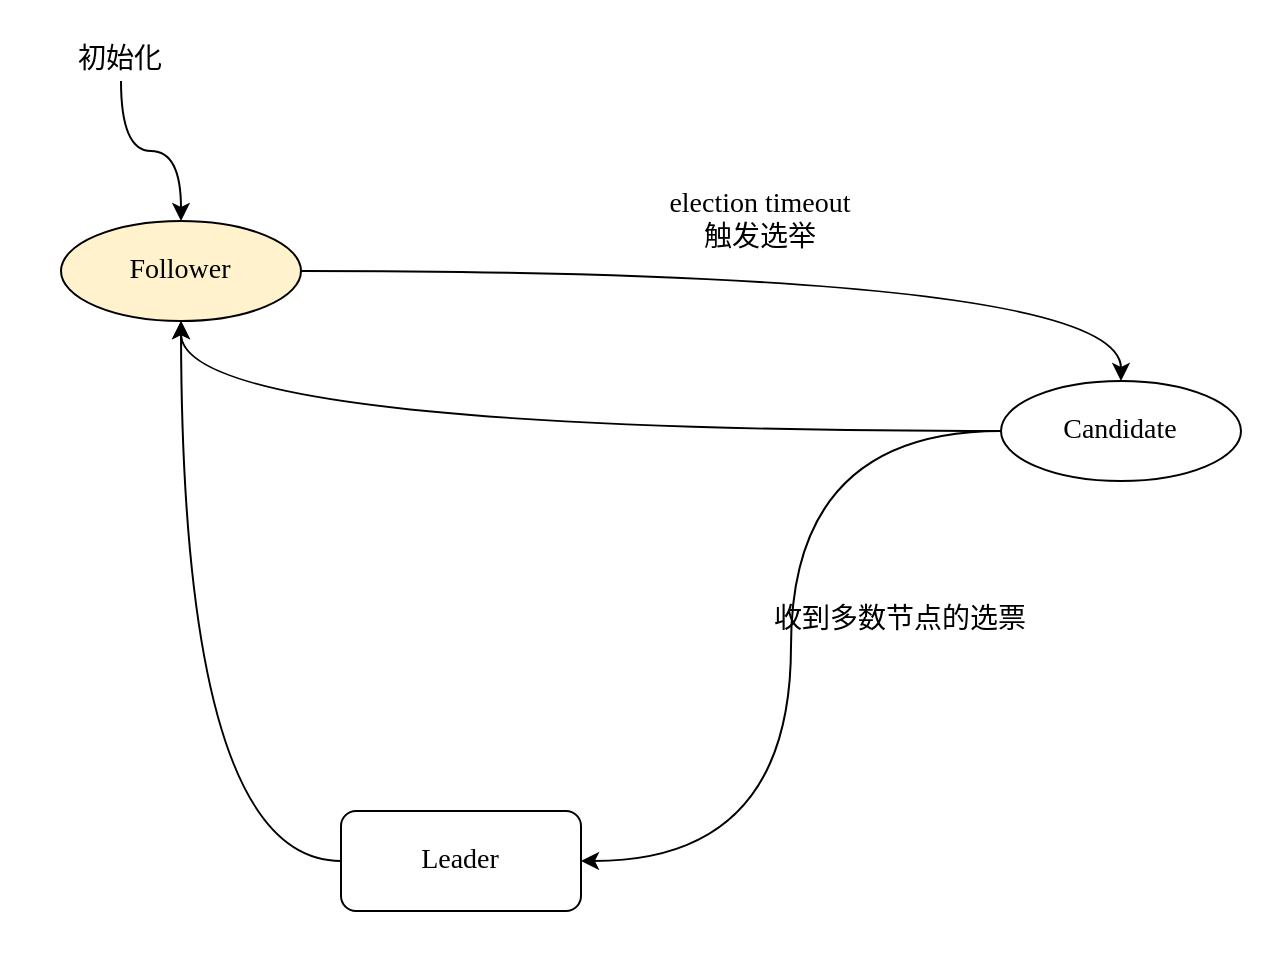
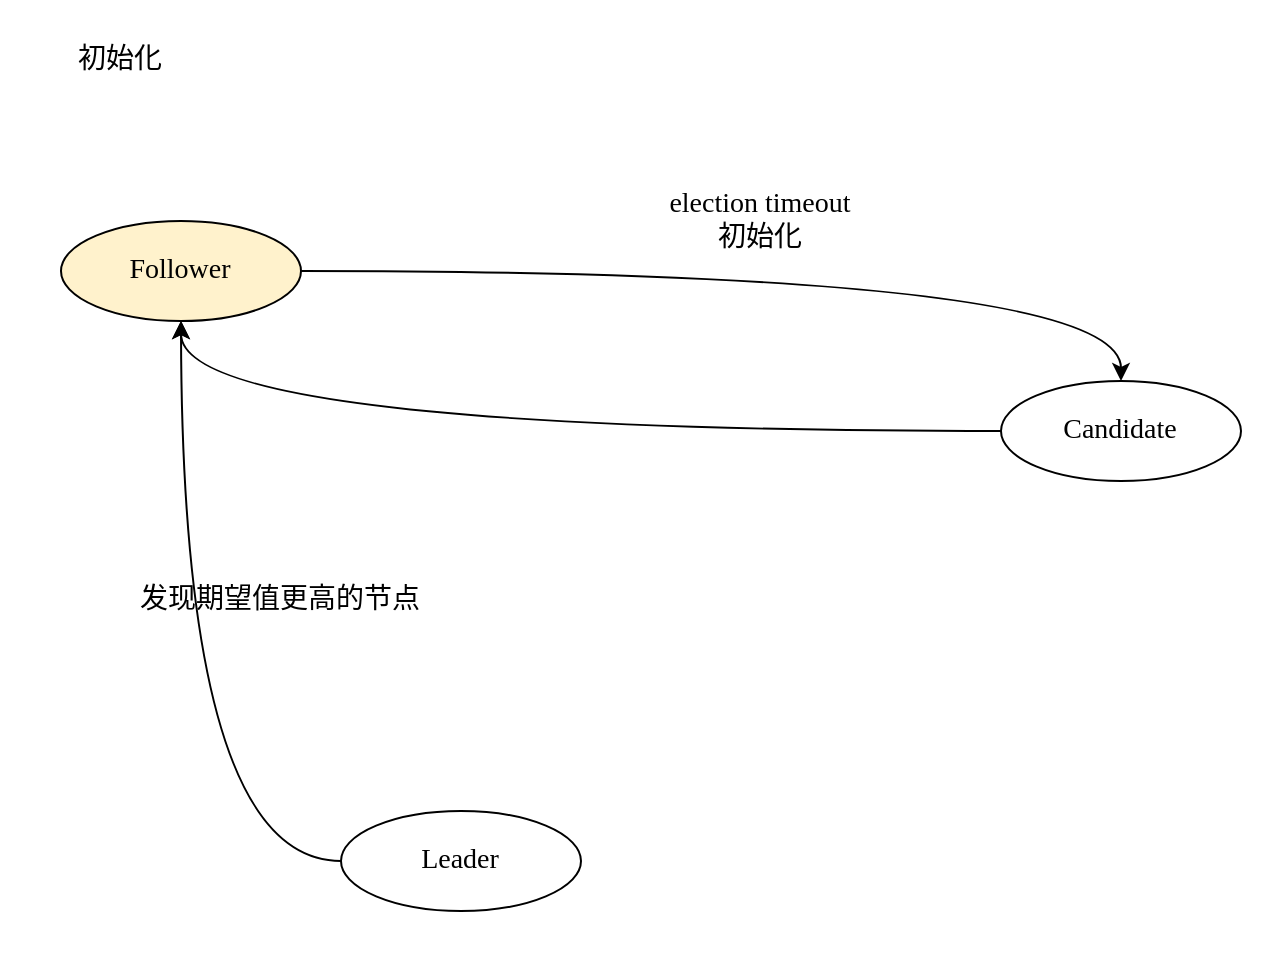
edge "初始化" -> "Follower": removed
node "election timeout触发选举": label "election timeout触发选举" -> "election timeout初始化"
node "发现期望值更高的节点": added
node "收到多数节点的选票": removed
edge "Candidate" -> "Leader": removed
node "Leader": shape rounded rectangle -> ellipse
